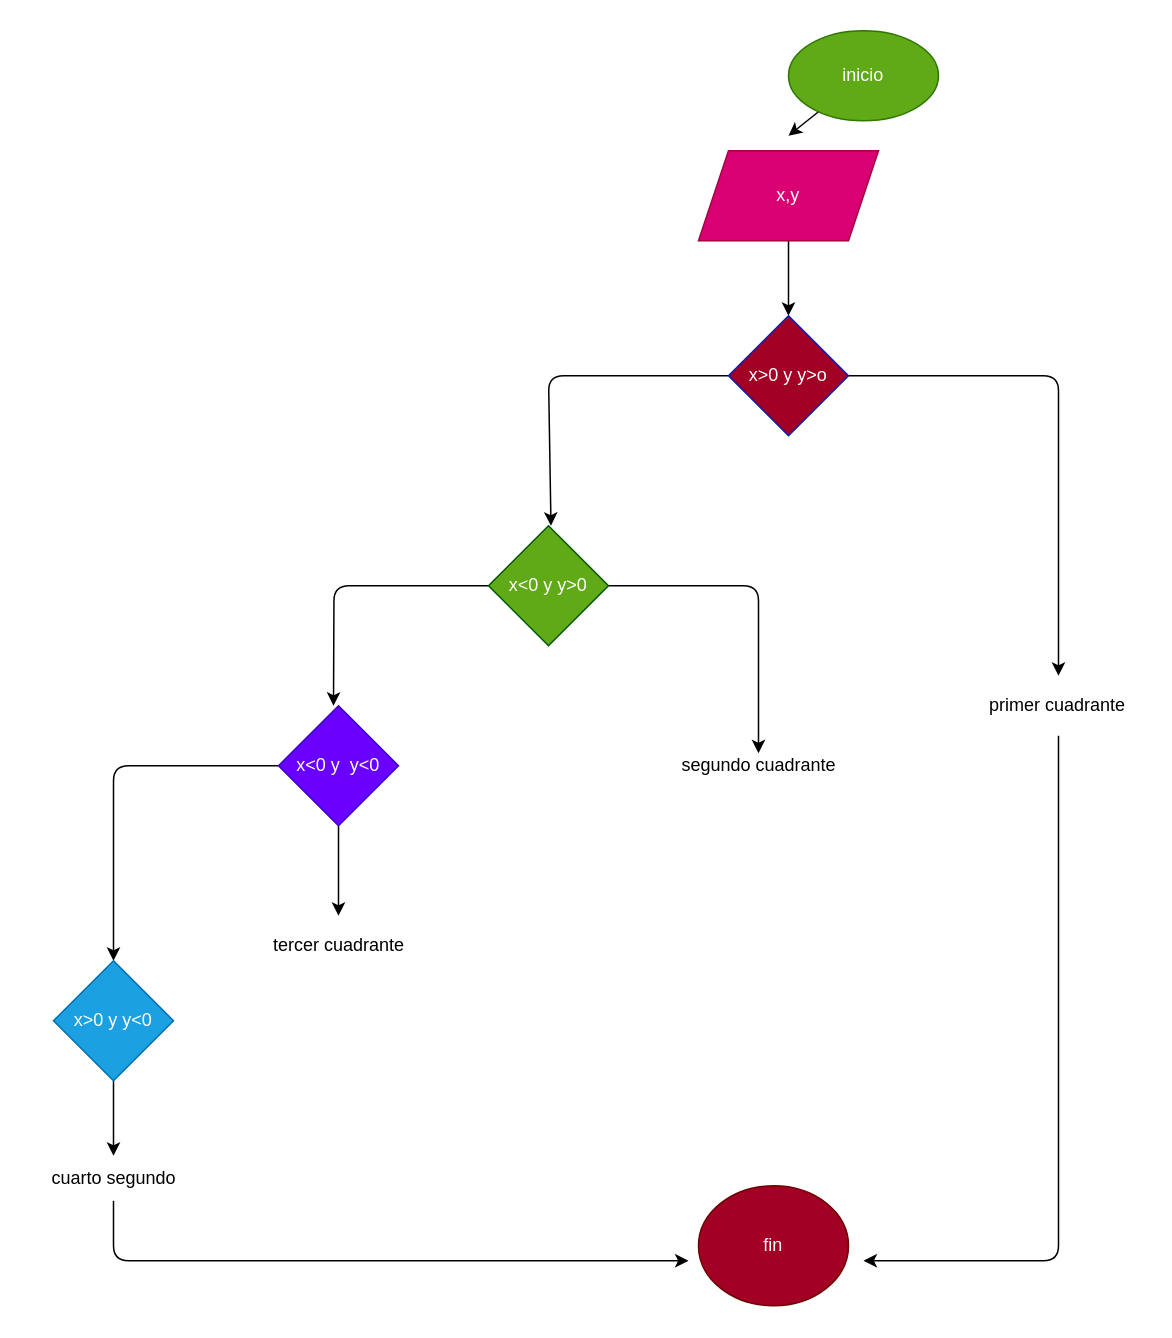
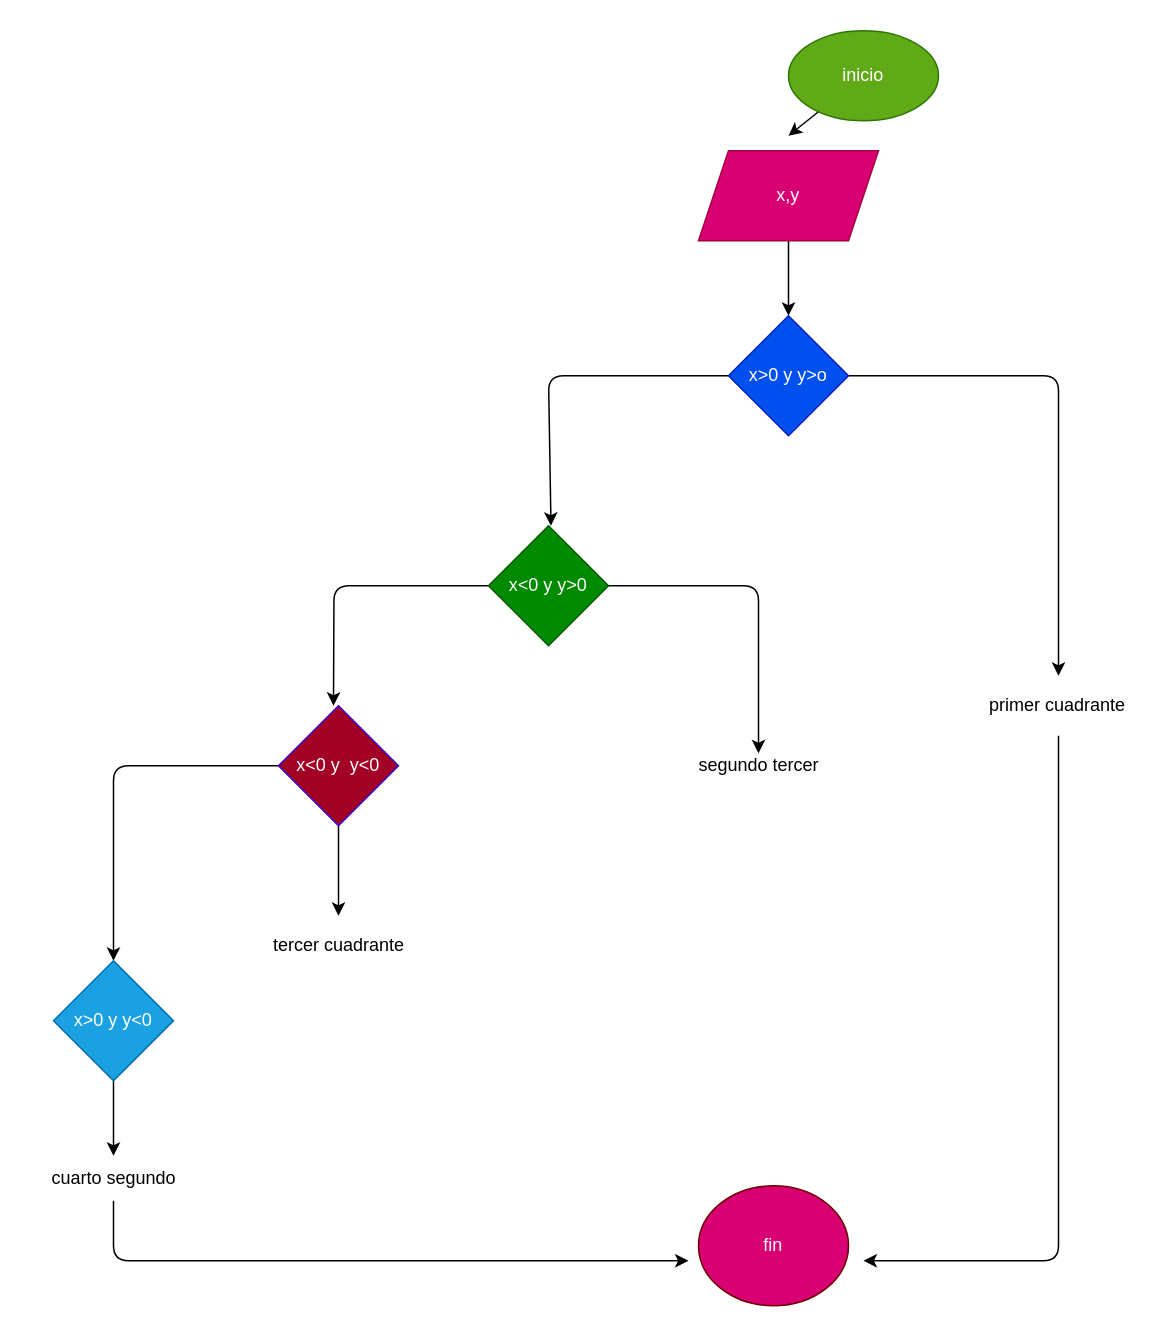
node "x>0 y y>o": fillcolor #a20025 -> #0050ef
node "x<0 y y>0": fillcolor #60a917 -> #008a00
node "x<0 y y<0": fillcolor #6a00ff -> #a20025
node "segundo cuadrante": label "segundo cuadrante" -> "segundo tercer"
node "fin": fillcolor #a20025 -> #d80073
